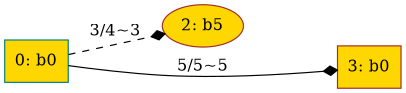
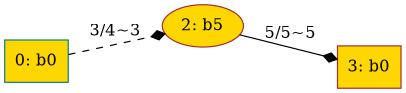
edge "0: b0" -> "3: b0": now "2: b5" -> "3: b0"
